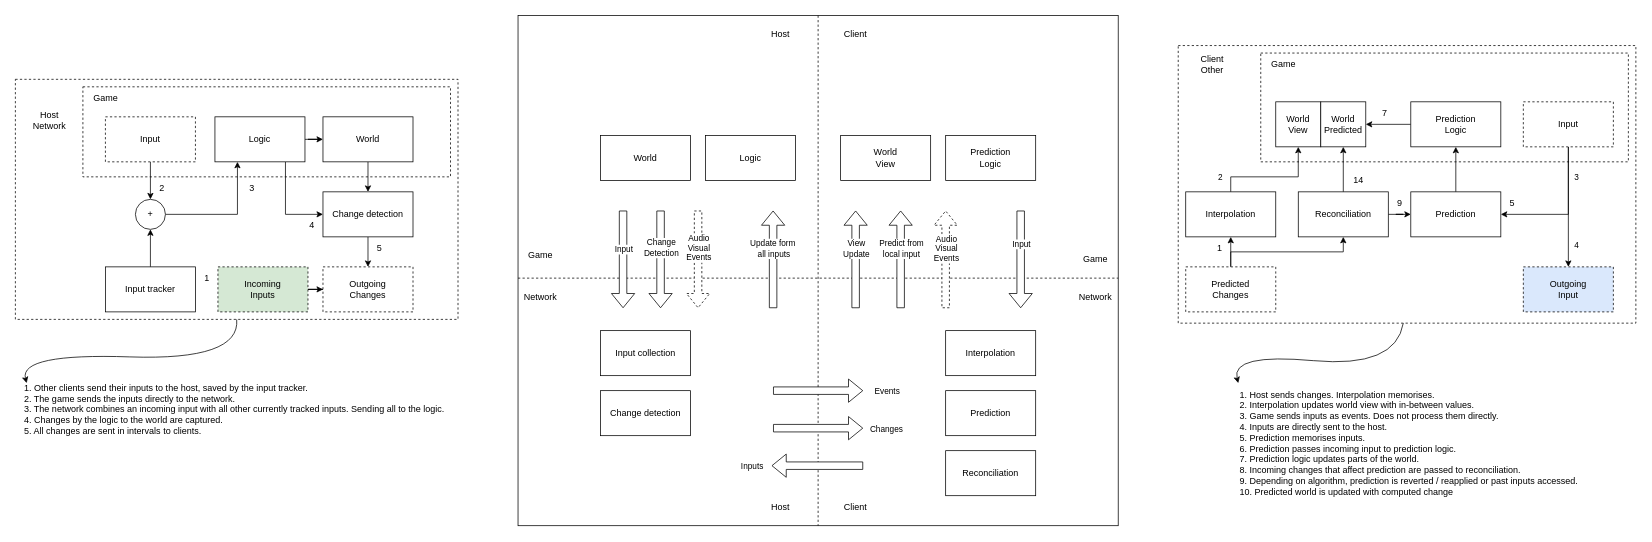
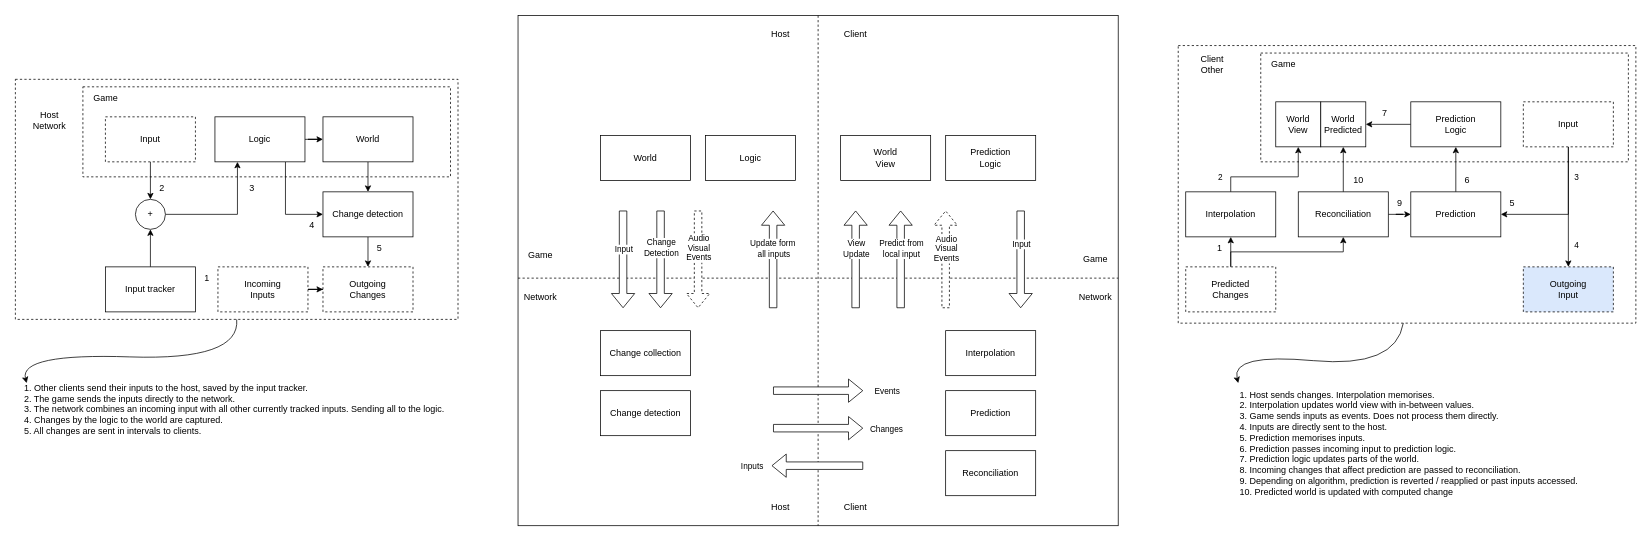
node "14": label "14" -> "10"
node "6": added
node "Incoming Inputs": fillcolor #d5e8d4 -> #ffffff
node "Input collection": label "Input collection" -> "Change collection"
